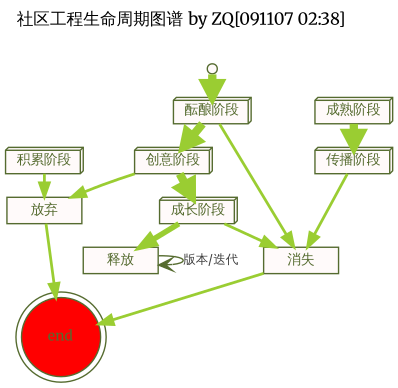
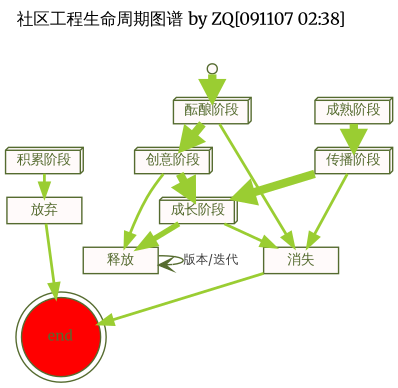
edge "创意阶段" -> "放弃": now "创意阶段" -> "释放"
edge "传播阶段" -> "成长阶段": added
